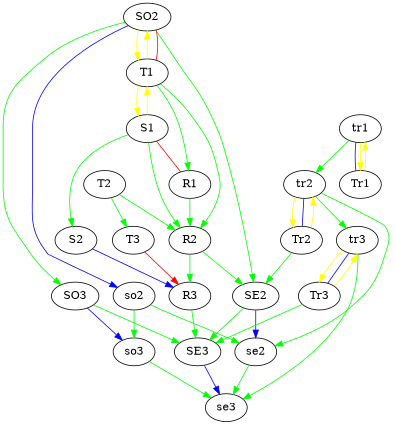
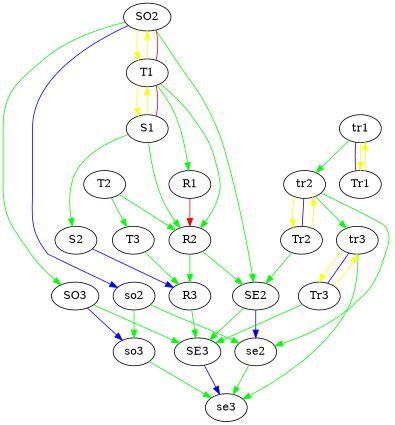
edge "S1" -- "R1": now "S1" -- "T1"
edge "R1" -> "R2": color green -> red
edge "T3" -> "R3": color red -> green
